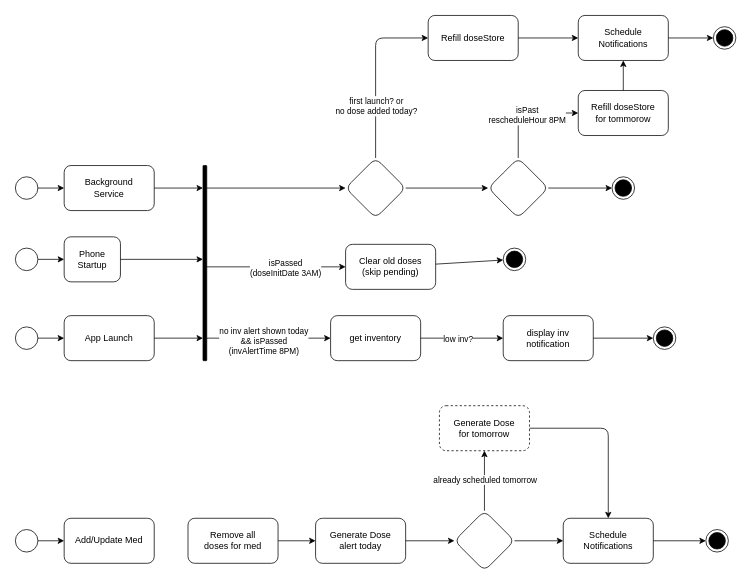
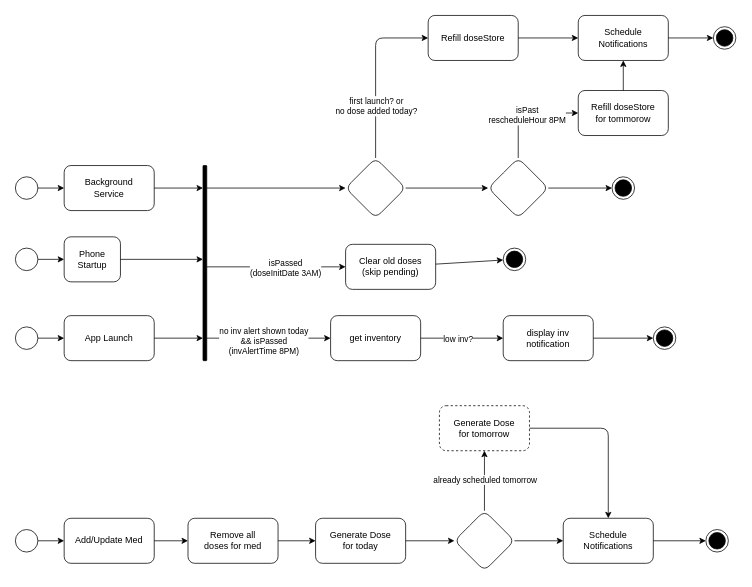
edge "Add/Update Med" -> "Remove all doses for med": added
node "Generate Dose alert today": label "Generate Dose alert today" -> "Generate Dose for today"
